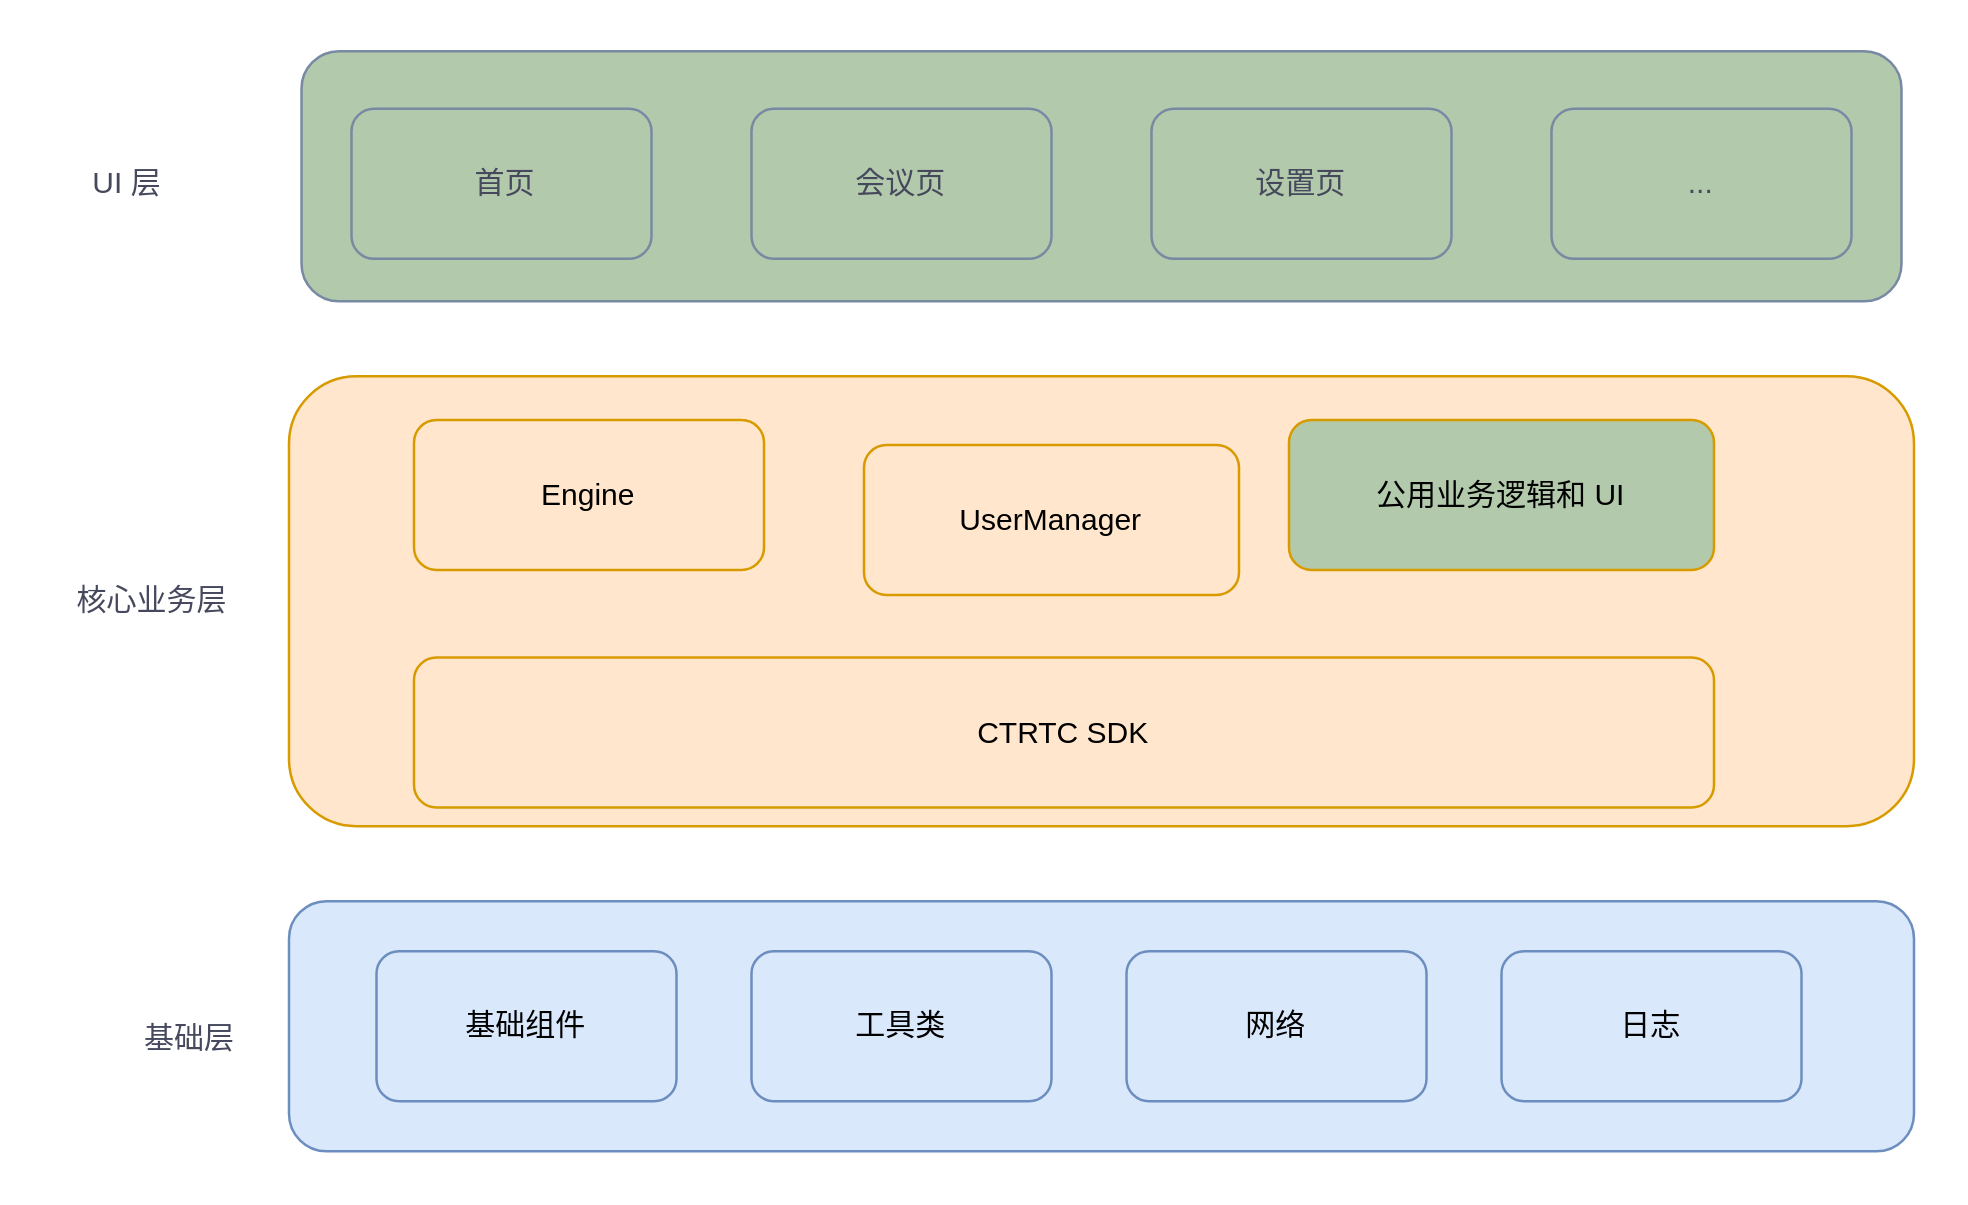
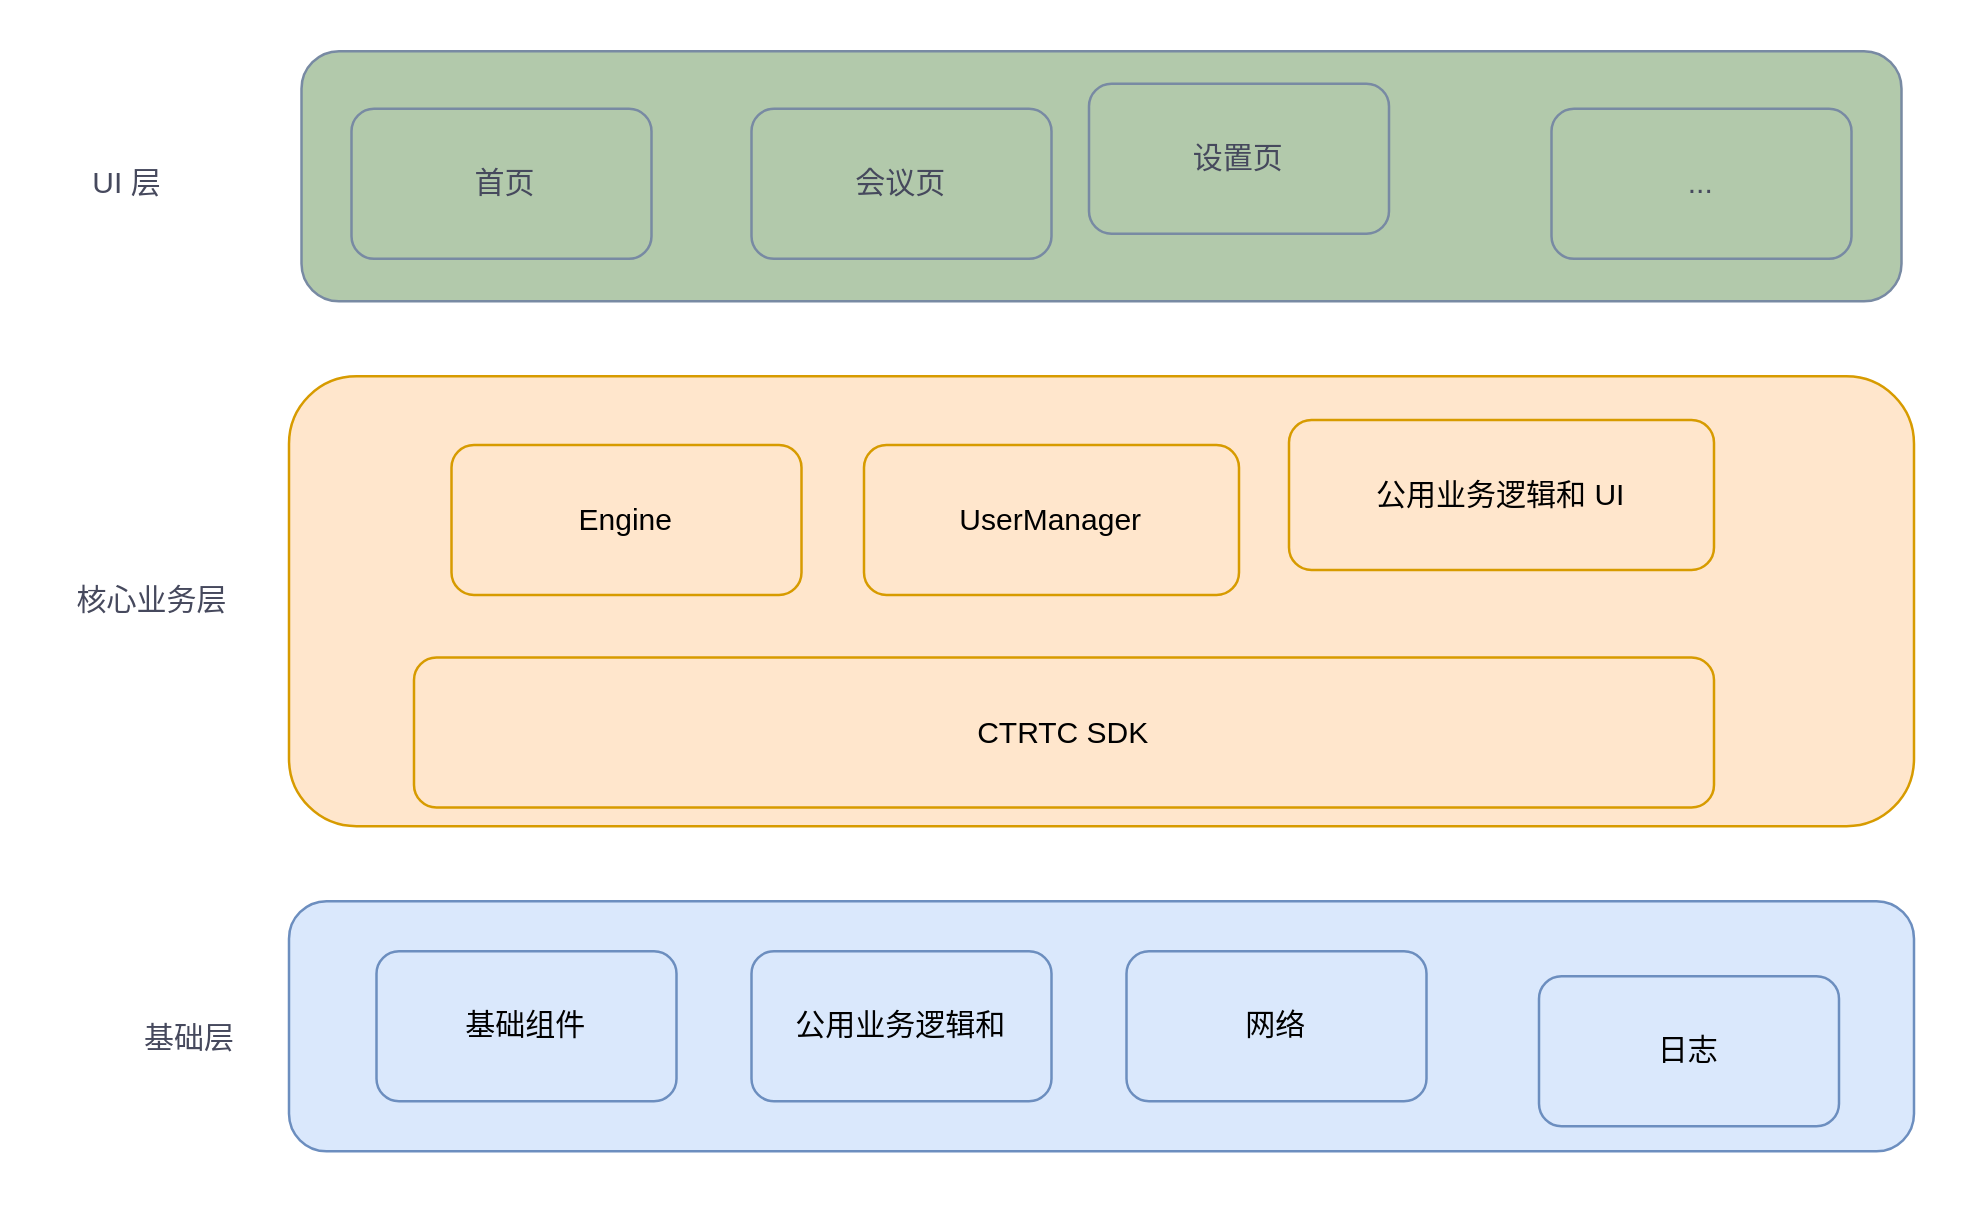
node "设置页": moved (1301, 184) -> (1239, 159)
node "Engine": moved (589, 495) -> (626, 520)
node "公用业务逻辑和 UI": fillcolor #b2c9ab -> #ffe6cc
node "工具类": label "工具类" -> "公用业务逻辑和"
node "日志": moved (1651, 1026) -> (1689, 1051)
